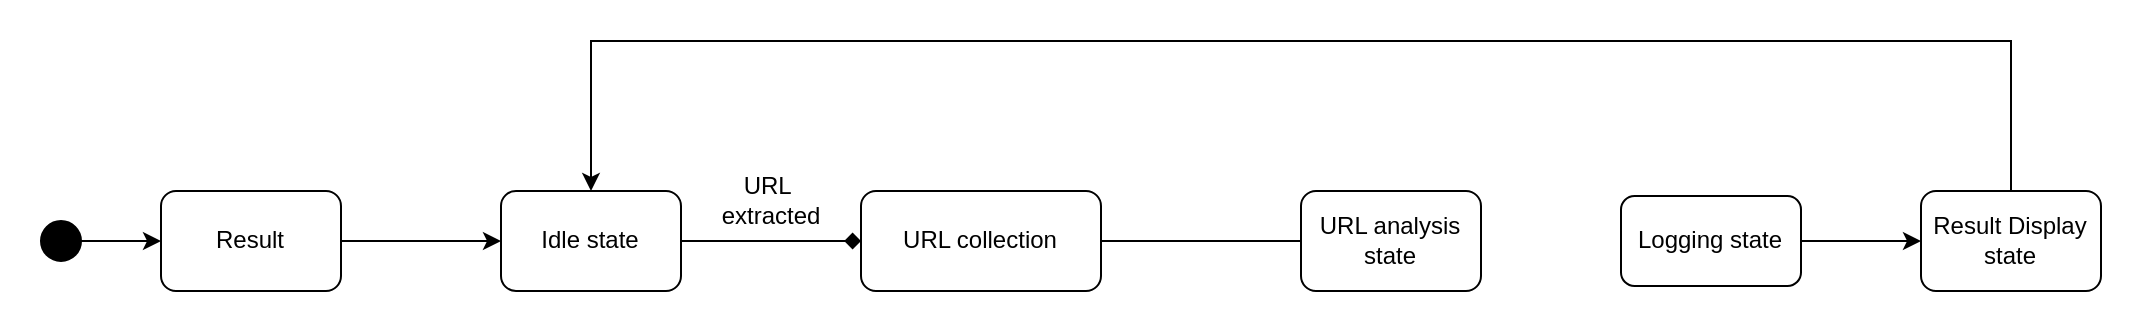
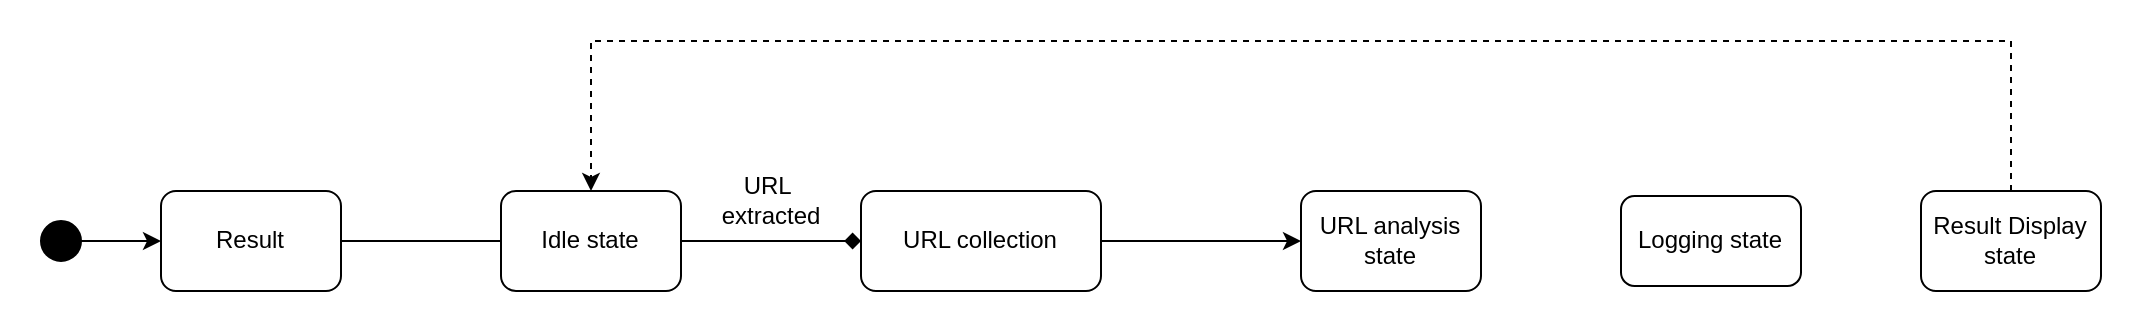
edge "Result Display state" -> "Idle state": style solid -> dashed
edge "Result" -> "Idle state": arrowhead classic -> none
edge "URL collection" -- "URL analysis state": arrowhead none -> classic
edge "Logging state" -> "Result Display state": removed
